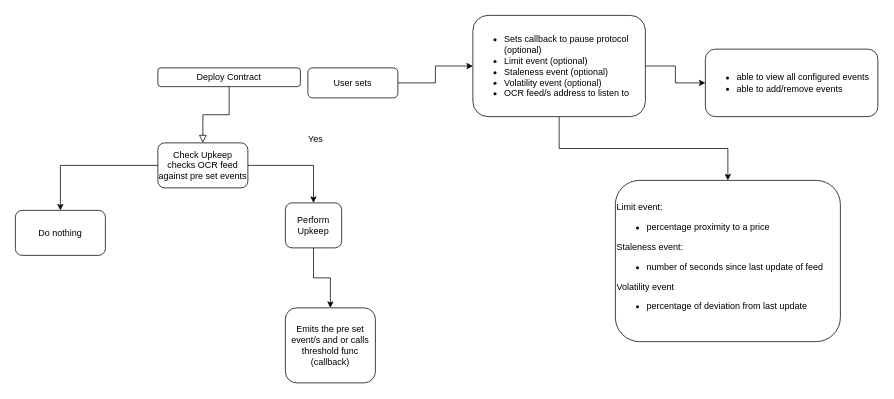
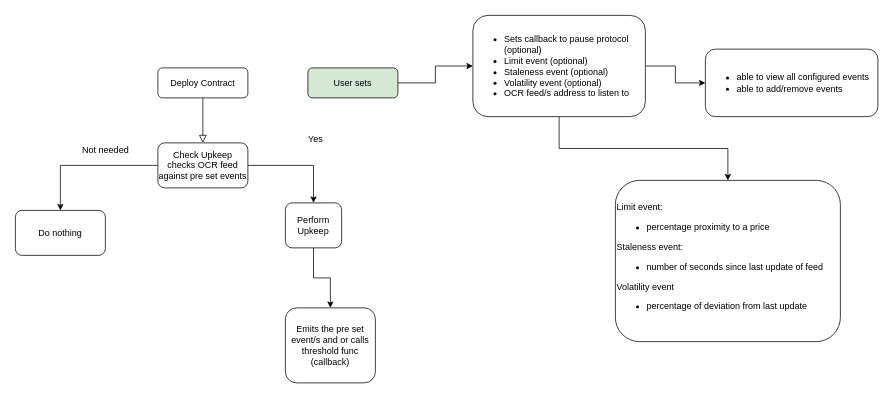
node "Deploy Contract": size 143x19 -> 90x30
node "User sets": fillcolor #ffffff -> #d5e8d4
node "Not needed": added
